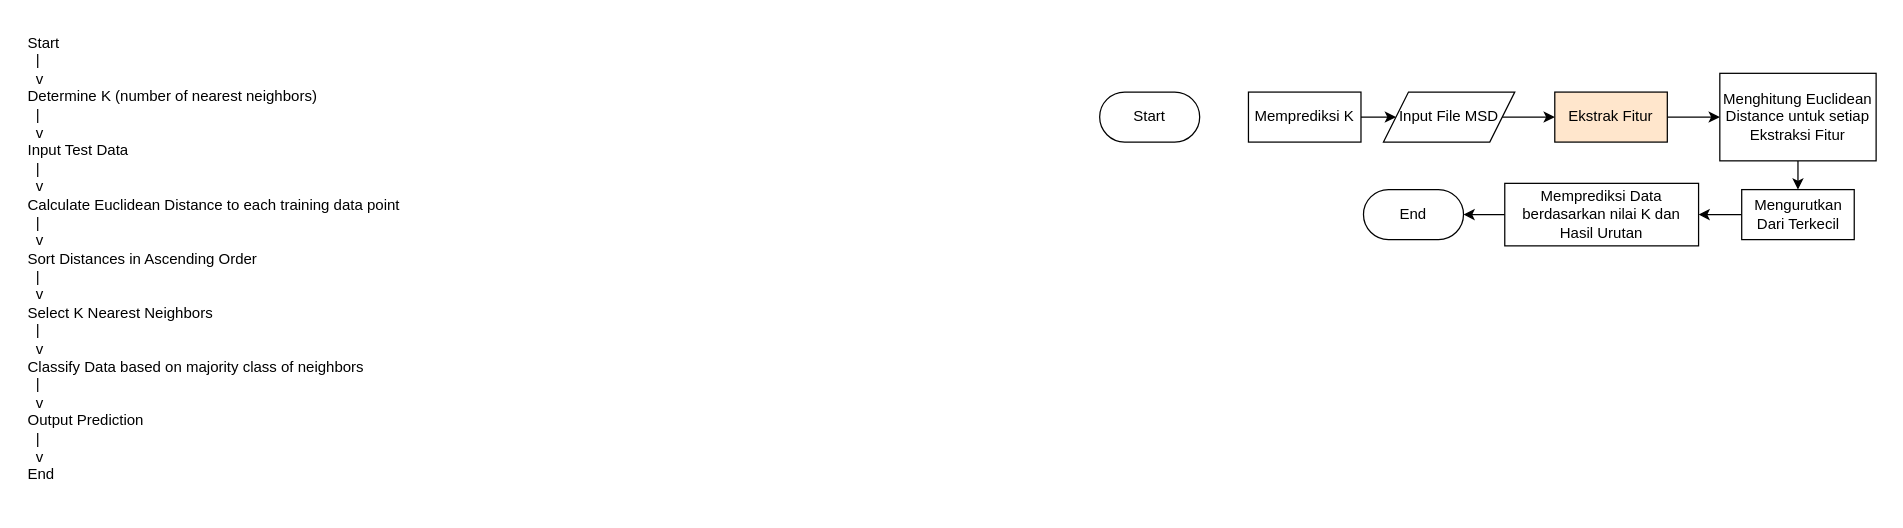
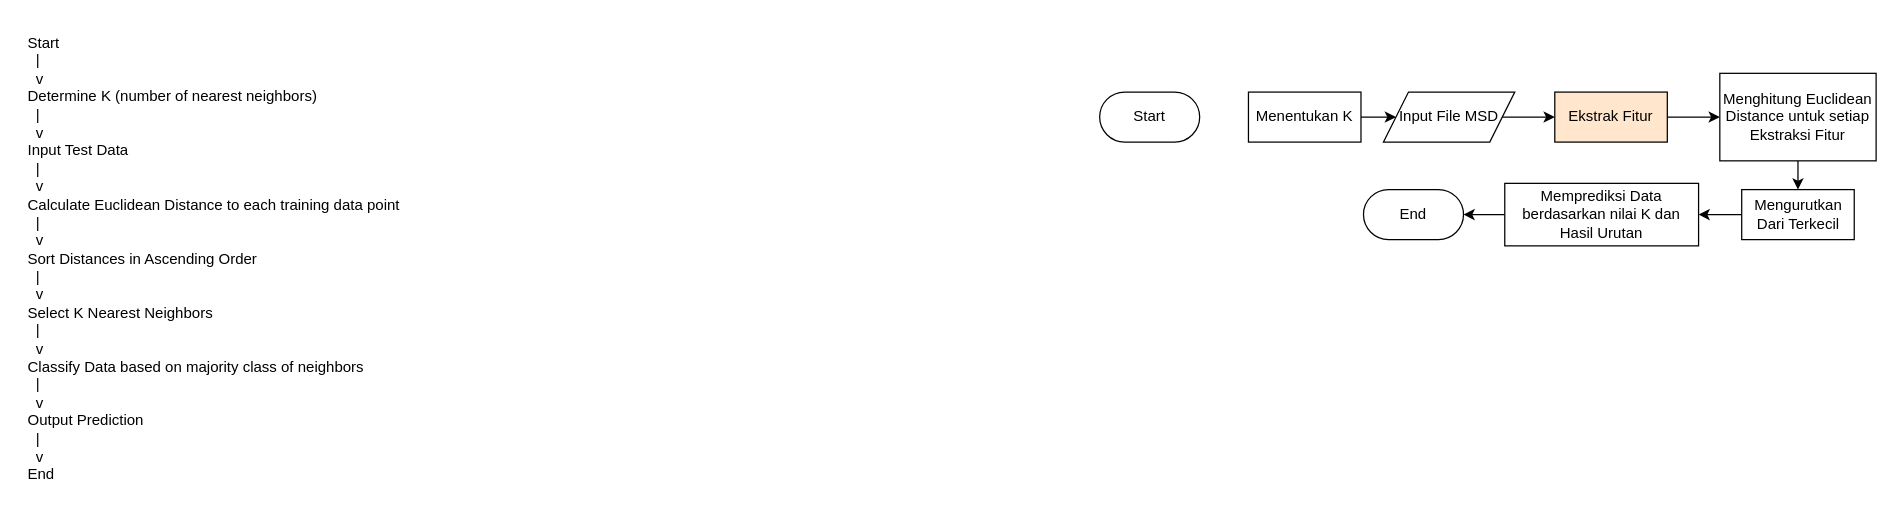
node "Memprediksi K": label "Memprediksi K" -> "Menentukan K"
